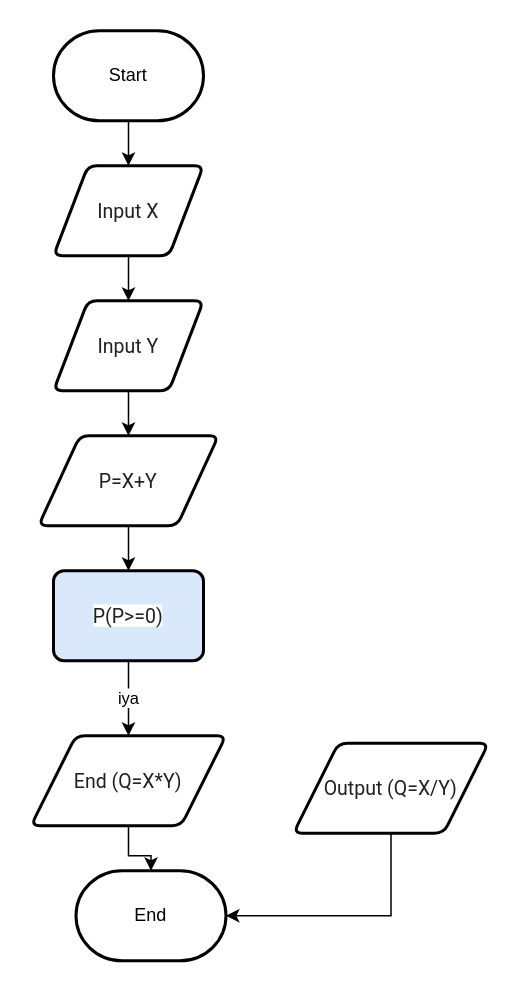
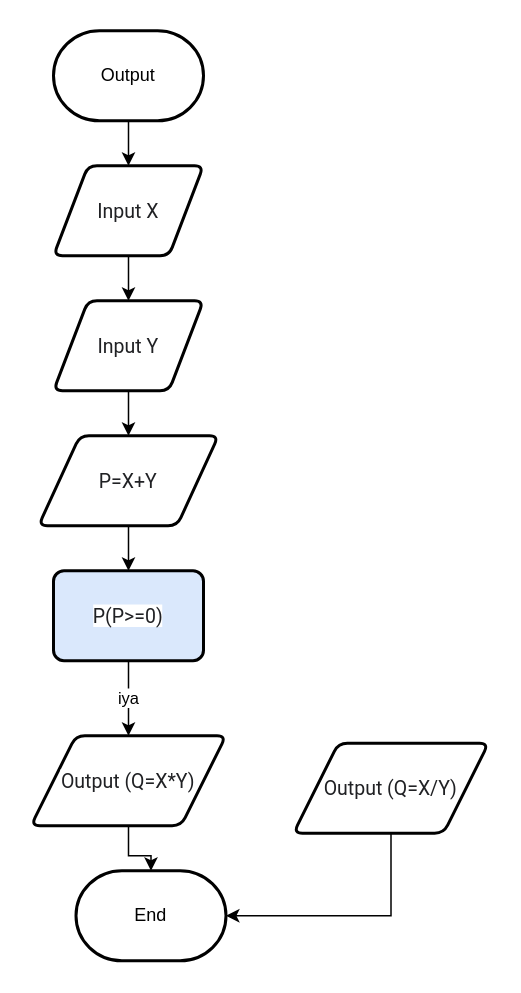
node "Start": label "Start" -> "Output"
node "End (Q=X*Y)": label "End (Q=X*Y)" -> "Output (Q=X*Y)"
